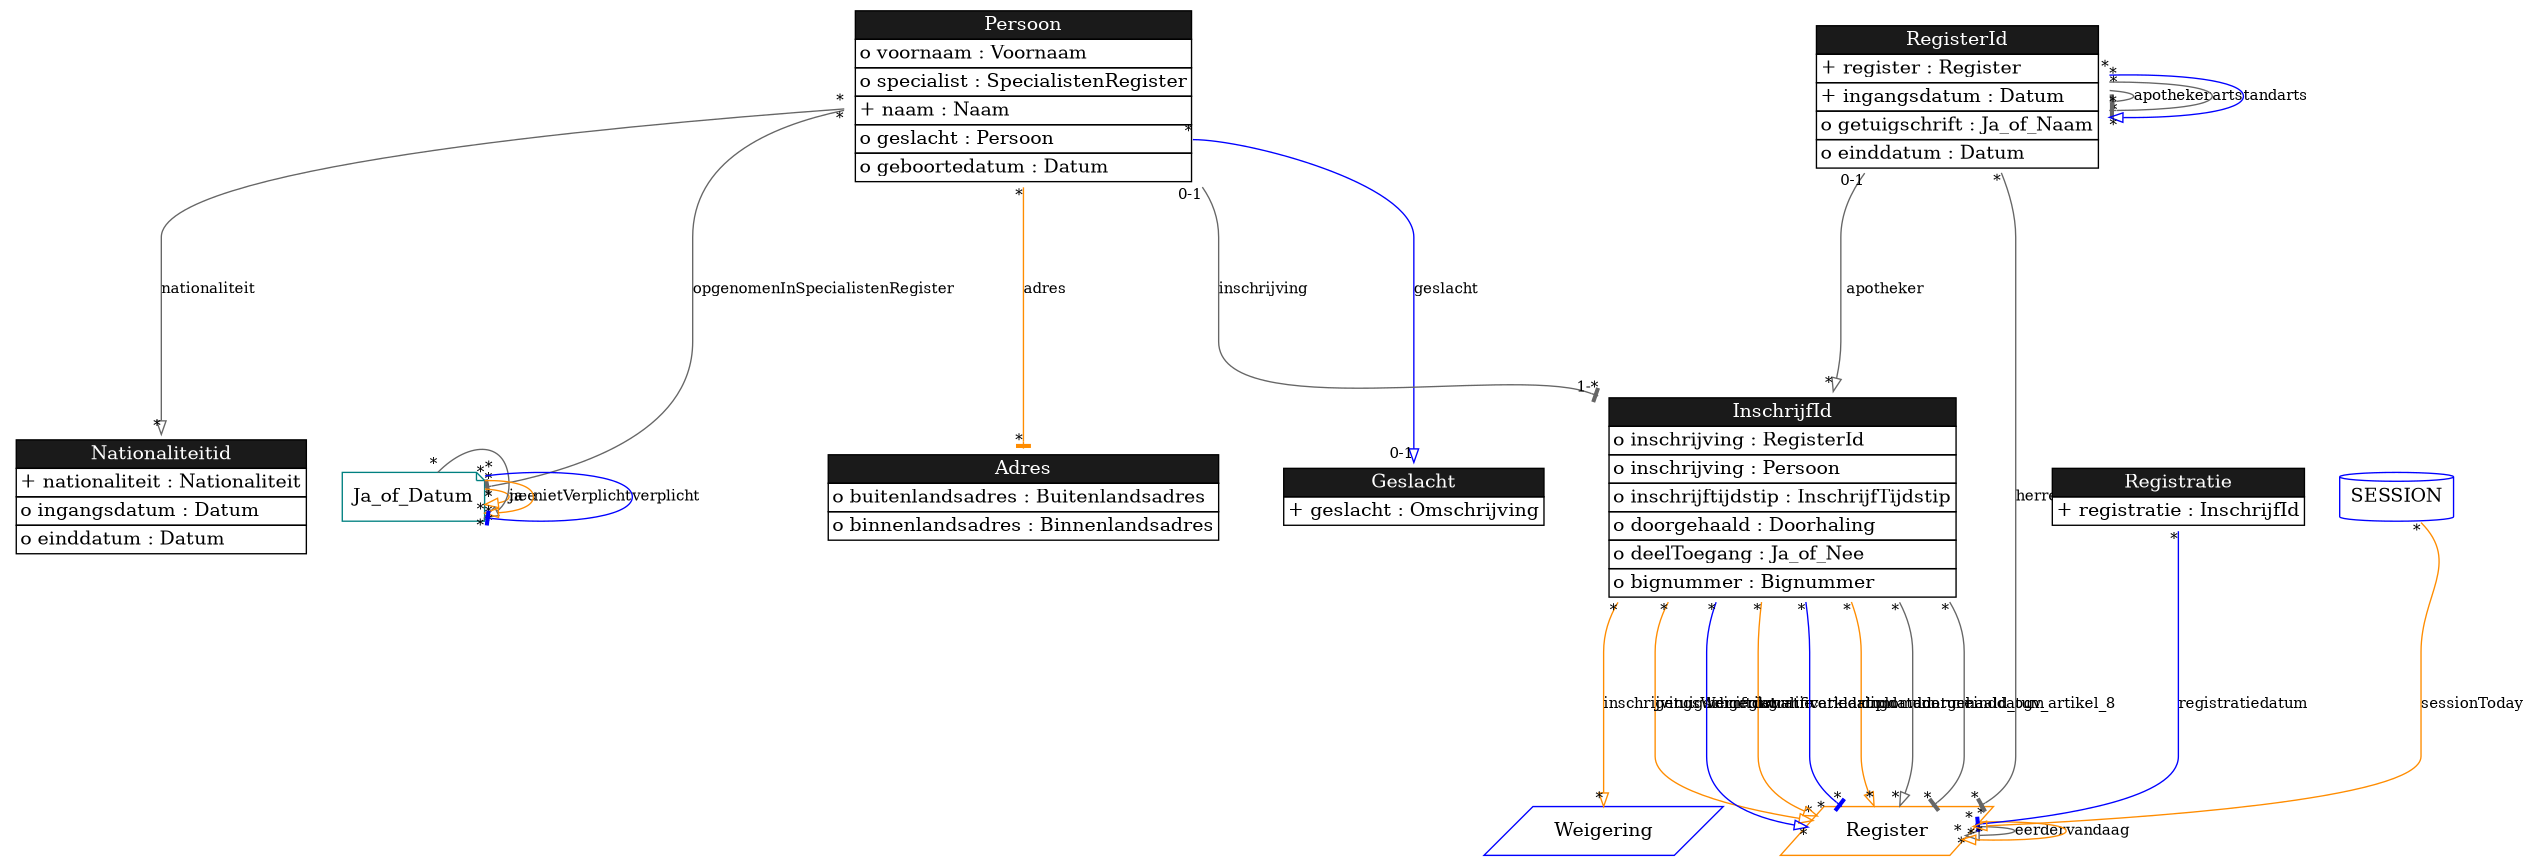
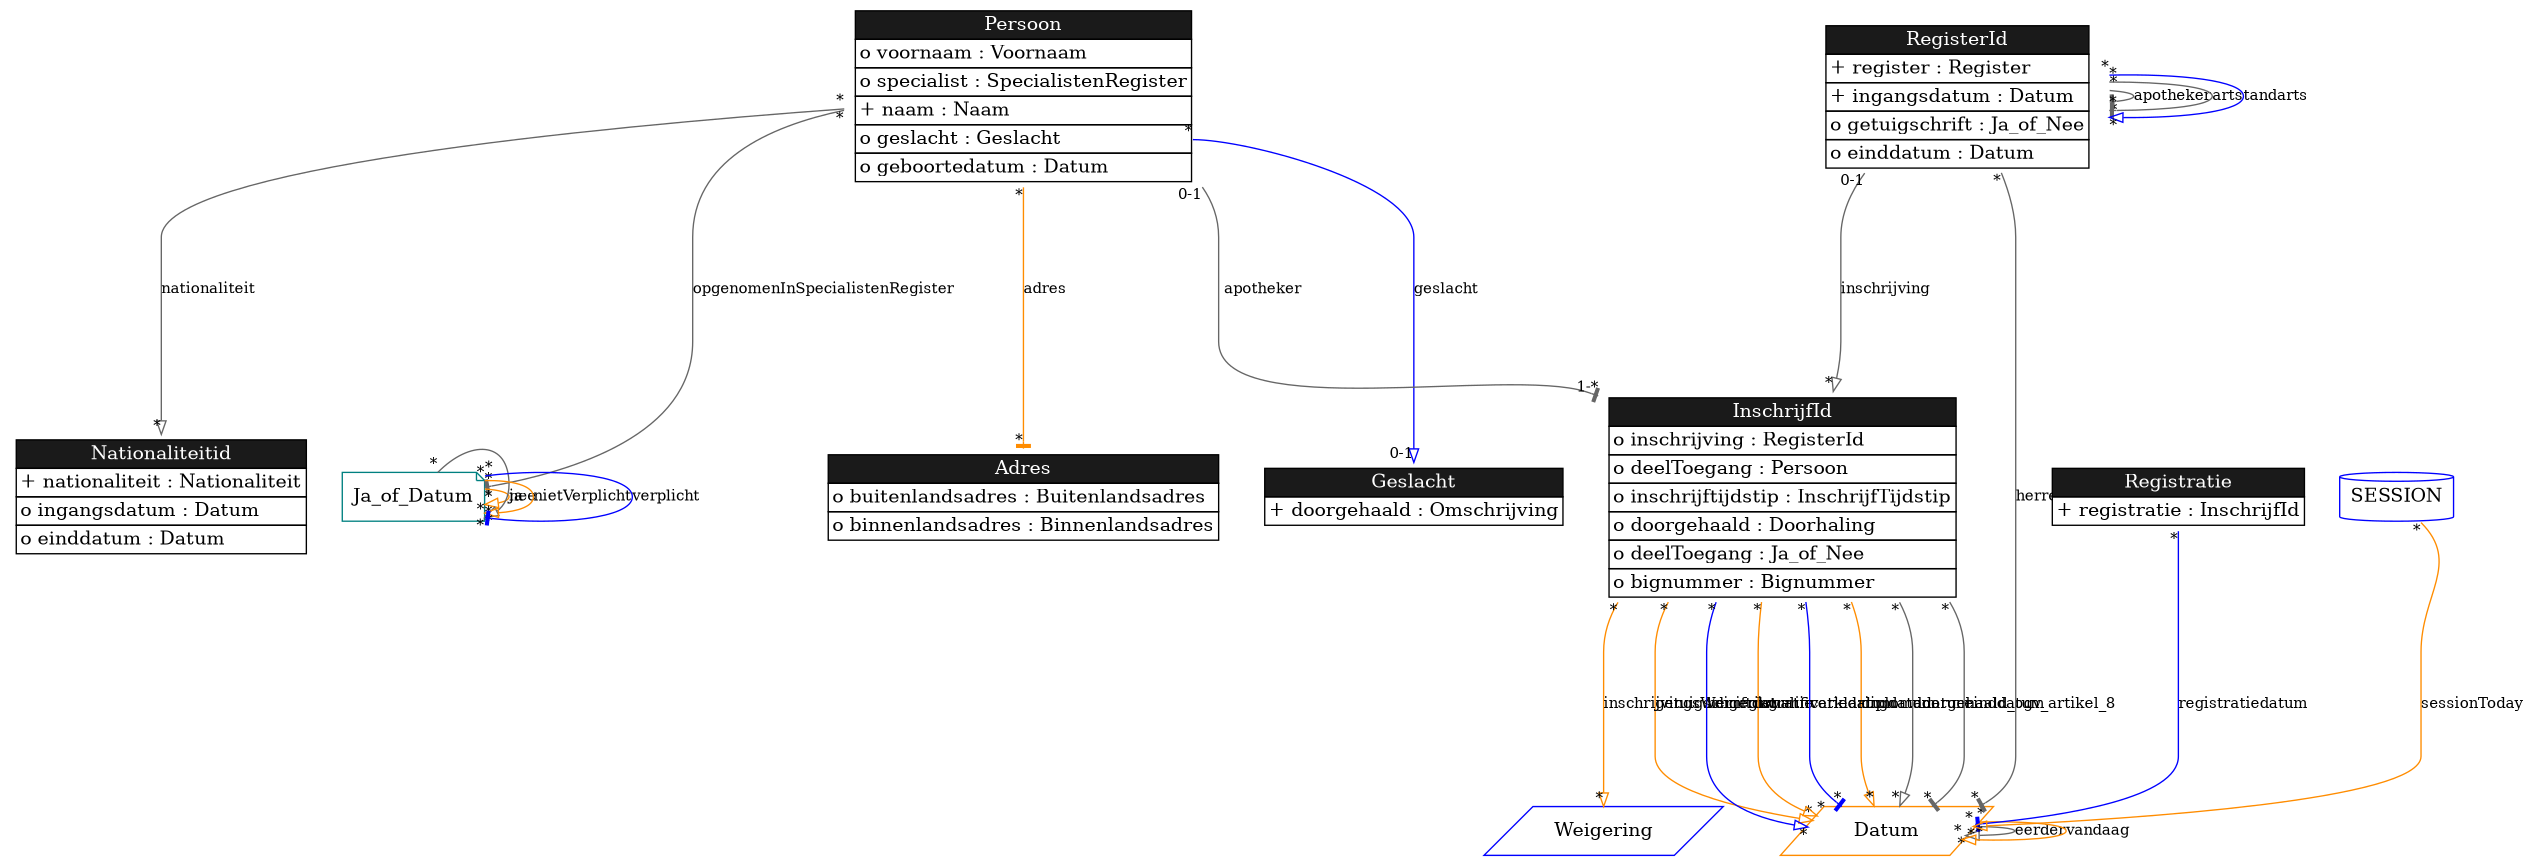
node "RegisterId": text "o getuigschrift : Ja_of_Naam" -> "o getuigschrift : Ja_of_Nee"
node "Persoon": text "o geslacht : Persoon" -> "o geslacht : Geslacht"
edge "Persoon" -> "InschrijfId": label "inschrijving" -> "apotheker"
edge "RegisterId" -> "InschrijfId": label "apotheker" -> "inschrijving"
node "InschrijfId": text "o inschrijving : Persoon" -> "o deelToegang : Persoon"
node "Geslacht": text "+ geslacht : Omschrijving" -> "+ doorgehaald : Omschrijving"
node "Register": label "Register" -> "Datum"
